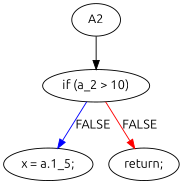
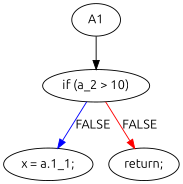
node "A2": label "A2" -> "A1"
node "x = a.1_5;": label "x = a.1_5;" -> "x = a.1_1;"
